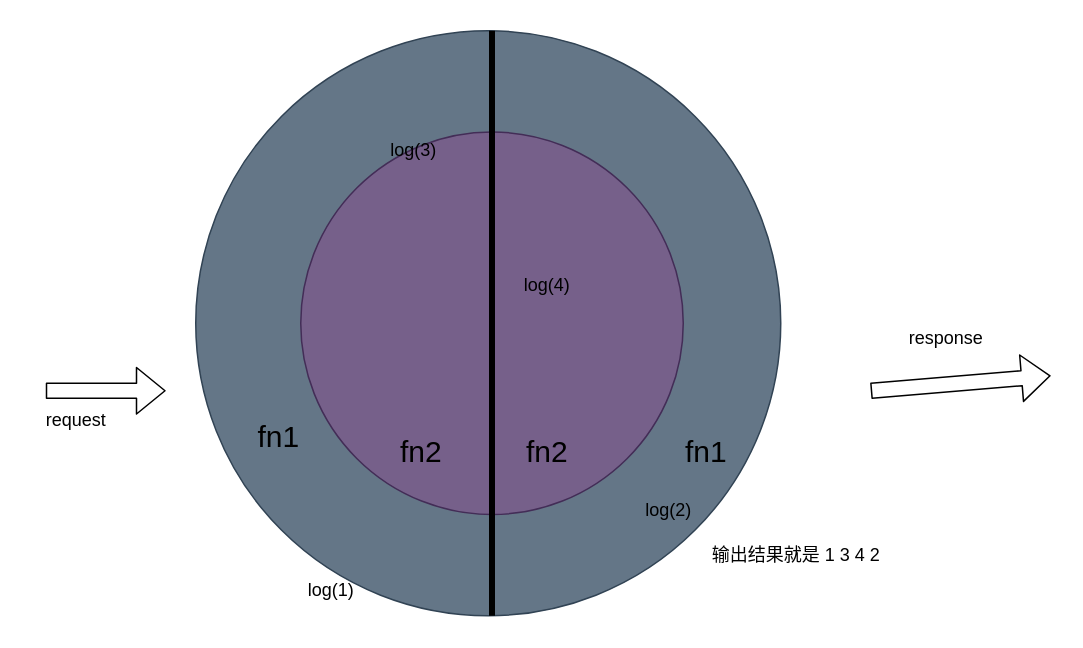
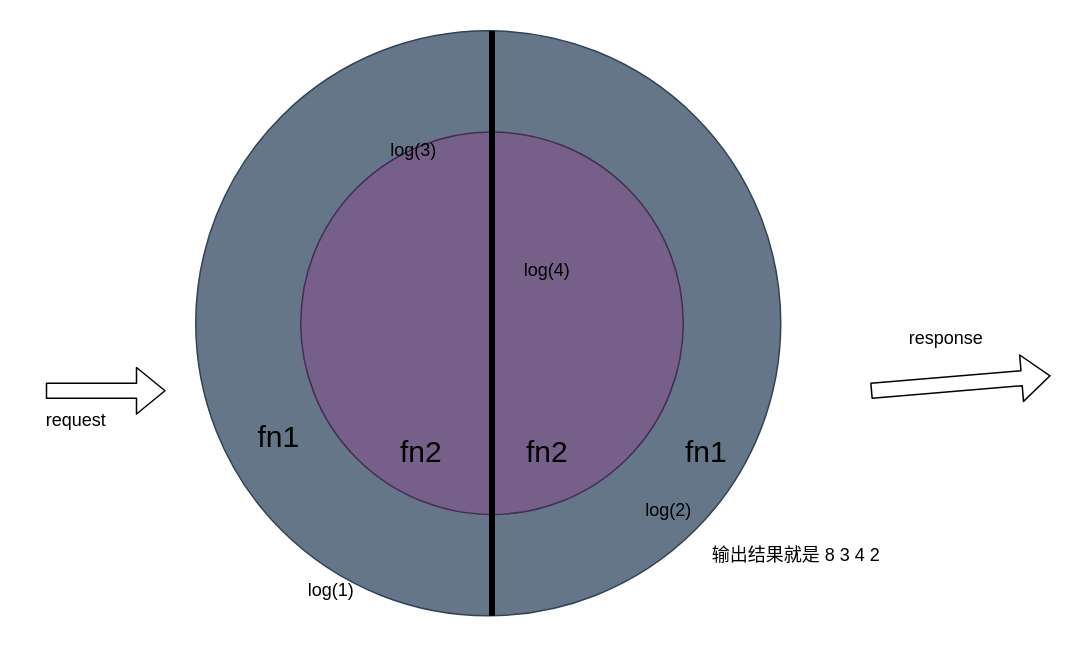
node "log(4)": moved (547, 286) -> (547, 271)
node "输出结果就是 1 3 4 2": label "输出结果就是 1 3 4 2" -> "输出结果就是 8 3 4 2"
